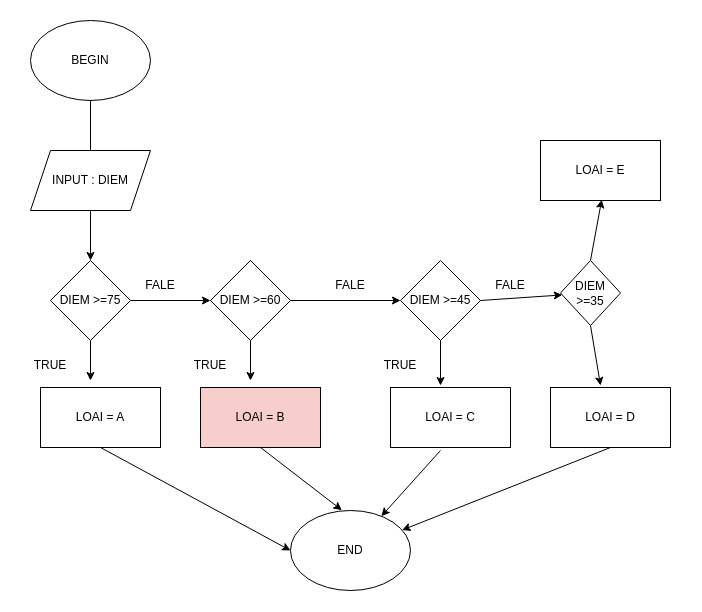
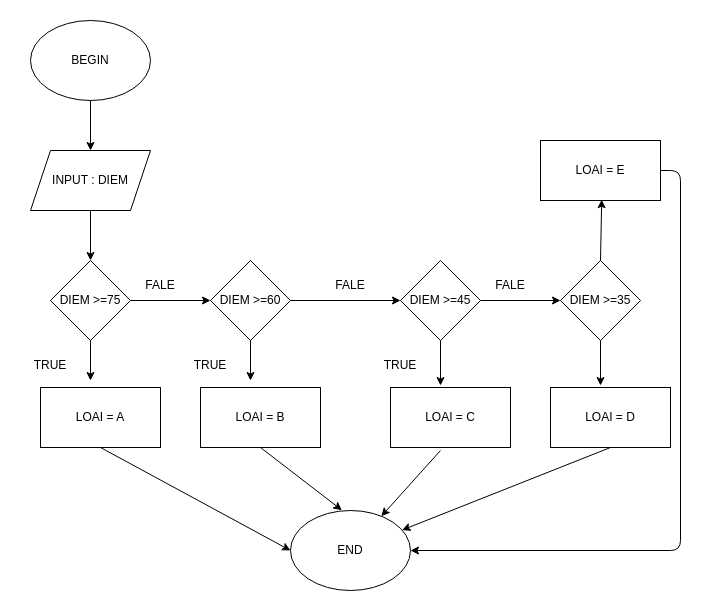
edge "BEGIN" -- "INPUT : DIEM": arrowhead none -> classic
node "DIEM >=35": size 60x65 -> 80x80
node "LOAI = B": fillcolor #f8cecc -> #ffffff
edge "LOAI = E" -> "END": added
